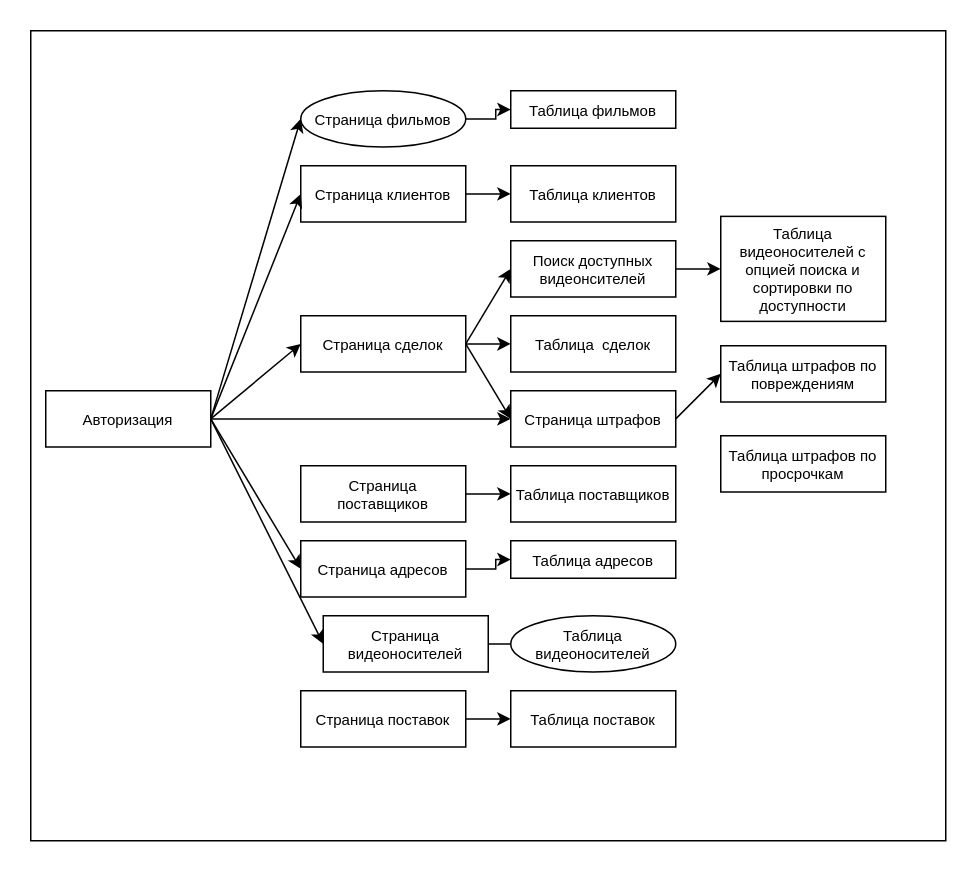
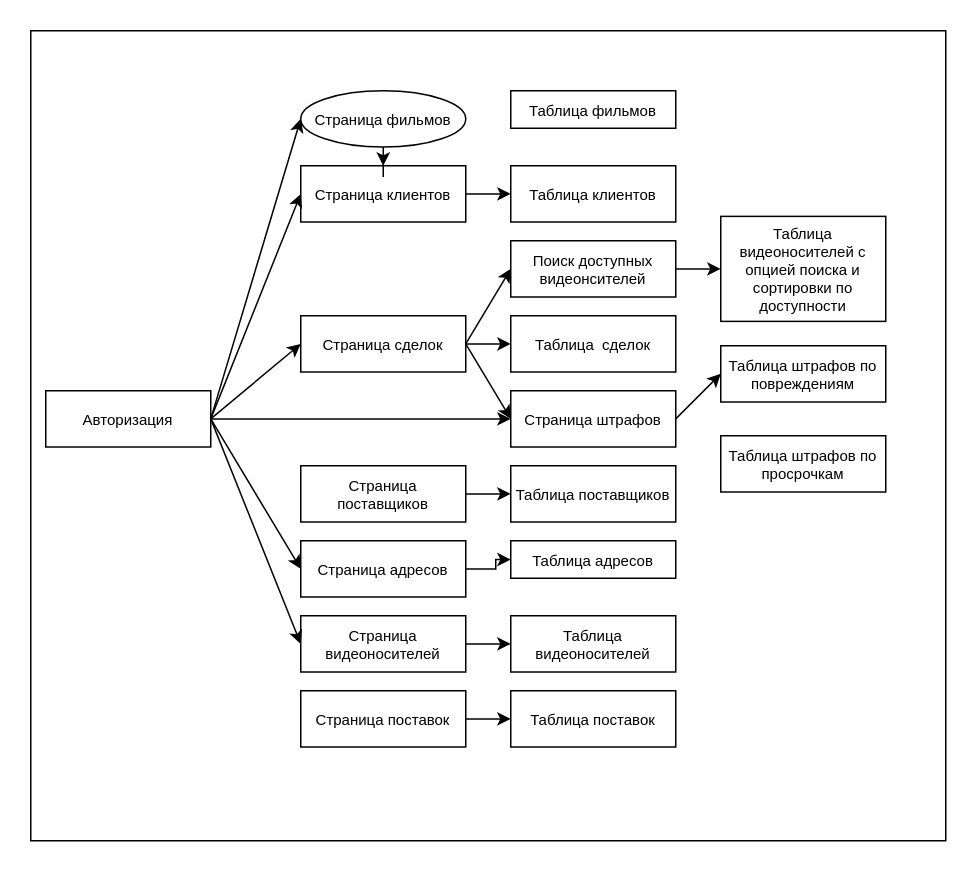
edge "Страница фильмов" -> "Таблица фильмов": now "Страница фильмов" -> "Страница клиентов"
node "Страница видеоносителей": moved (406, 644) -> (383, 644)
node "Таблица видеоносителей": shape ellipse -> rectangle
